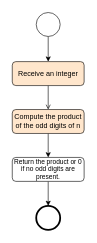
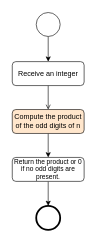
node "Receive an integer": fillcolor #ffe6cc -> #ffffff
